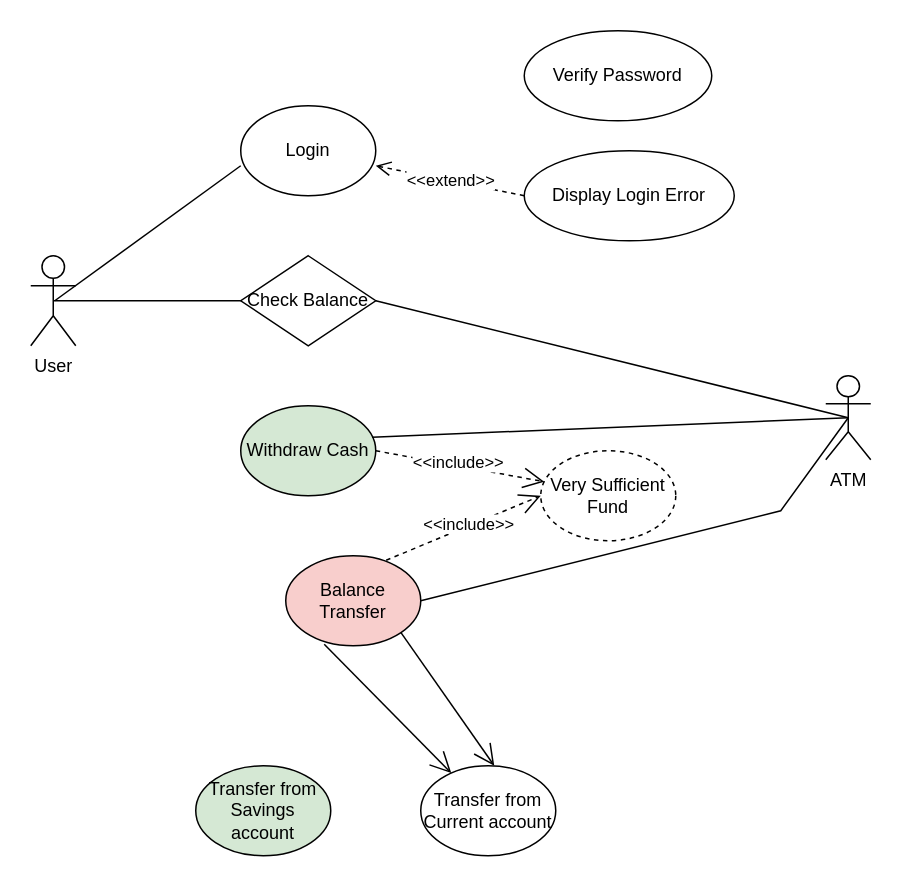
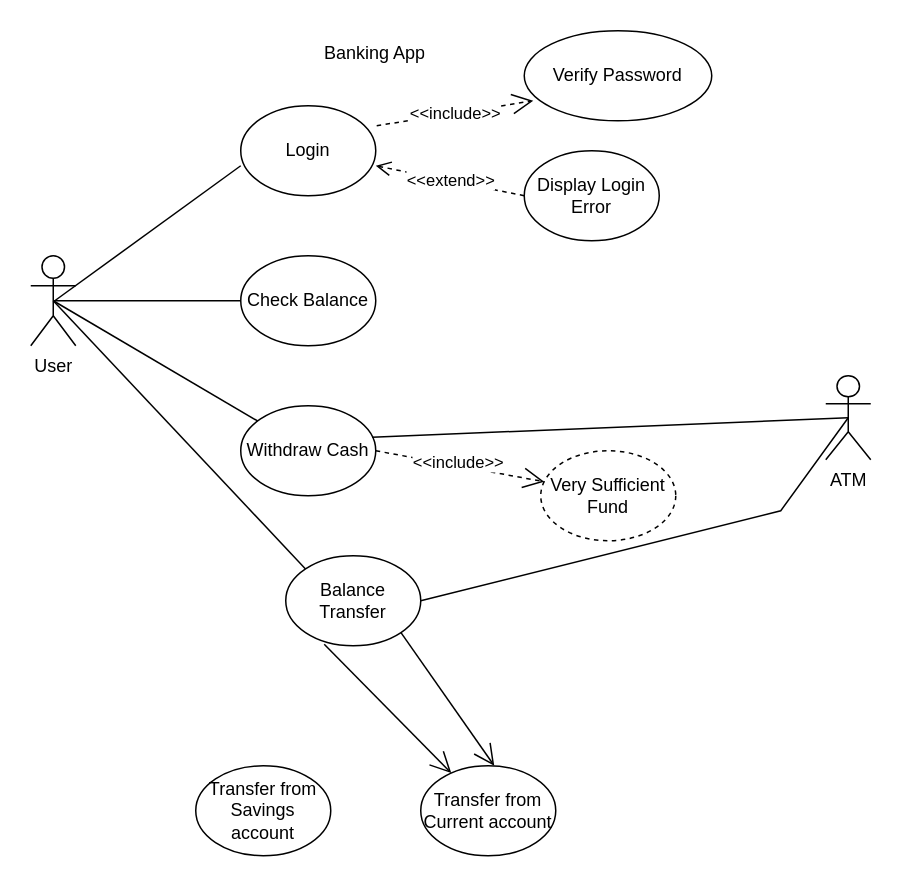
node "Banking App": added
edge "Login" -> "Verify Password": added, label "<<include>>"
node "Display Login Error": size 210x90 -> 135x90
node "Check Balance": shape diamond -> ellipse
edge "Check Balance" -- "ATM": removed
edge "User" -- "Withdraw Cash": added
edge "User" -- "Balance Transfer": added
node "Withdraw Cash": fillcolor #d5e8d4 -> #ffffff
edge "Balance Transfer" -> "Very Sufficient Fund": removed, label "<<include>>"
node "Balance Transfer": fillcolor #f8cecc -> #ffffff
node "Transfer from Savings account": fillcolor #d5e8d4 -> #ffffff
